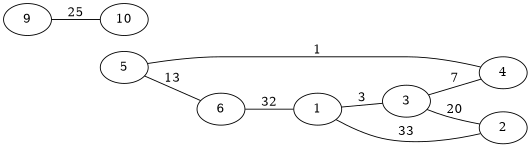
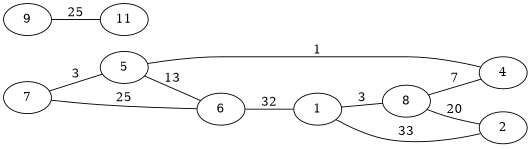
node "10": label "10" -> "11"
node "7": added
node "3": label "3" -> "8"
